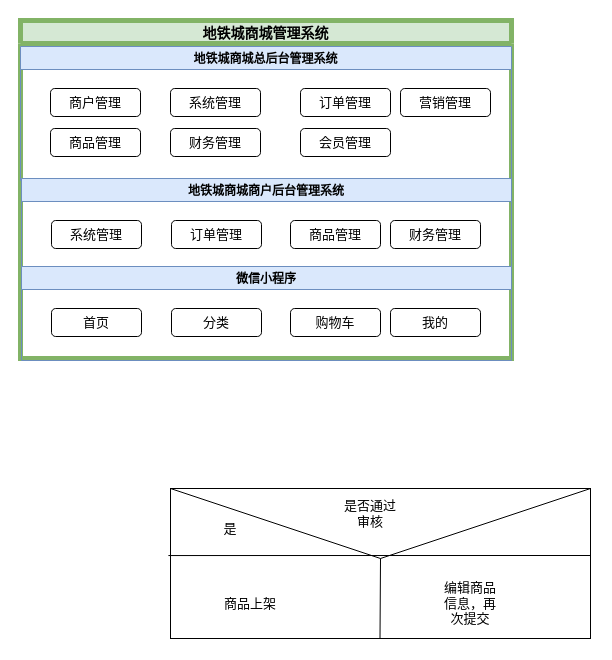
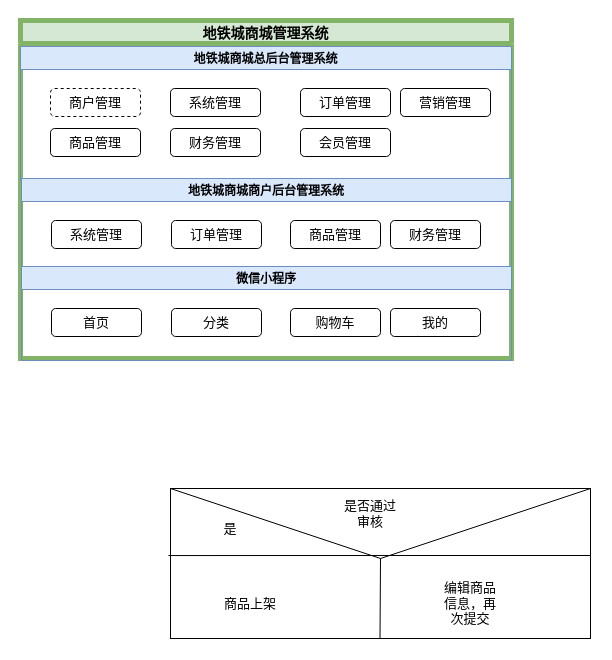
node "商户管理": style solid -> dashed
